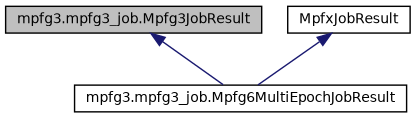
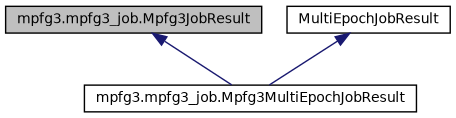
node "MpfxJobResult": label "MpfxJobResult" -> "MultiEpochJobResult"
node "mpfg3.mpfg3_job.Mpfg6MultiEpochJobResult": label "mpfg3.mpfg3_job.Mpfg6MultiEpochJobResult" -> "mpfg3.mpfg3_job.Mpfg3MultiEpochJobResult"
